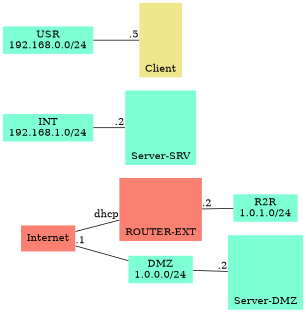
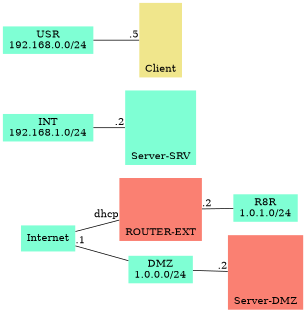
node "R2R 1.0.1.0/24": label "R2R 1.0.1.0/24" -> "R8R 1.0.1.0/24"
node "Internet": fillcolor salmon -> aquamarine
node "Server-DMZ": fillcolor aquamarine -> salmon
